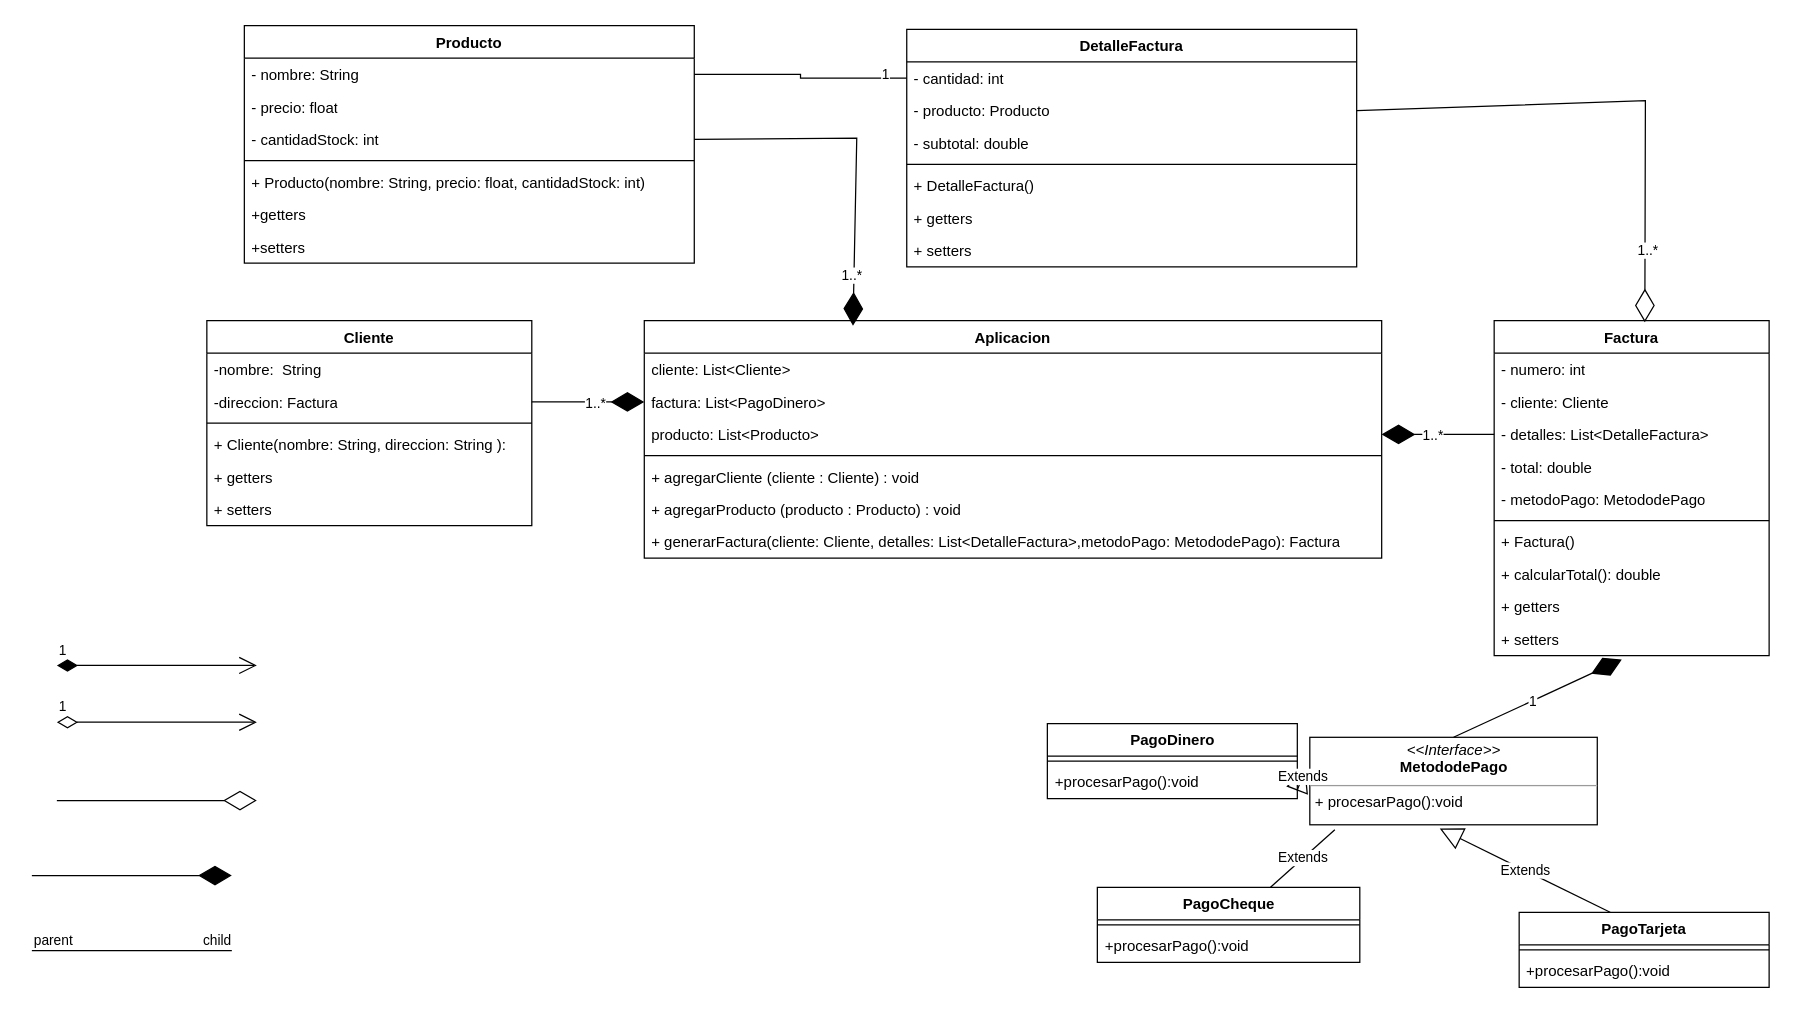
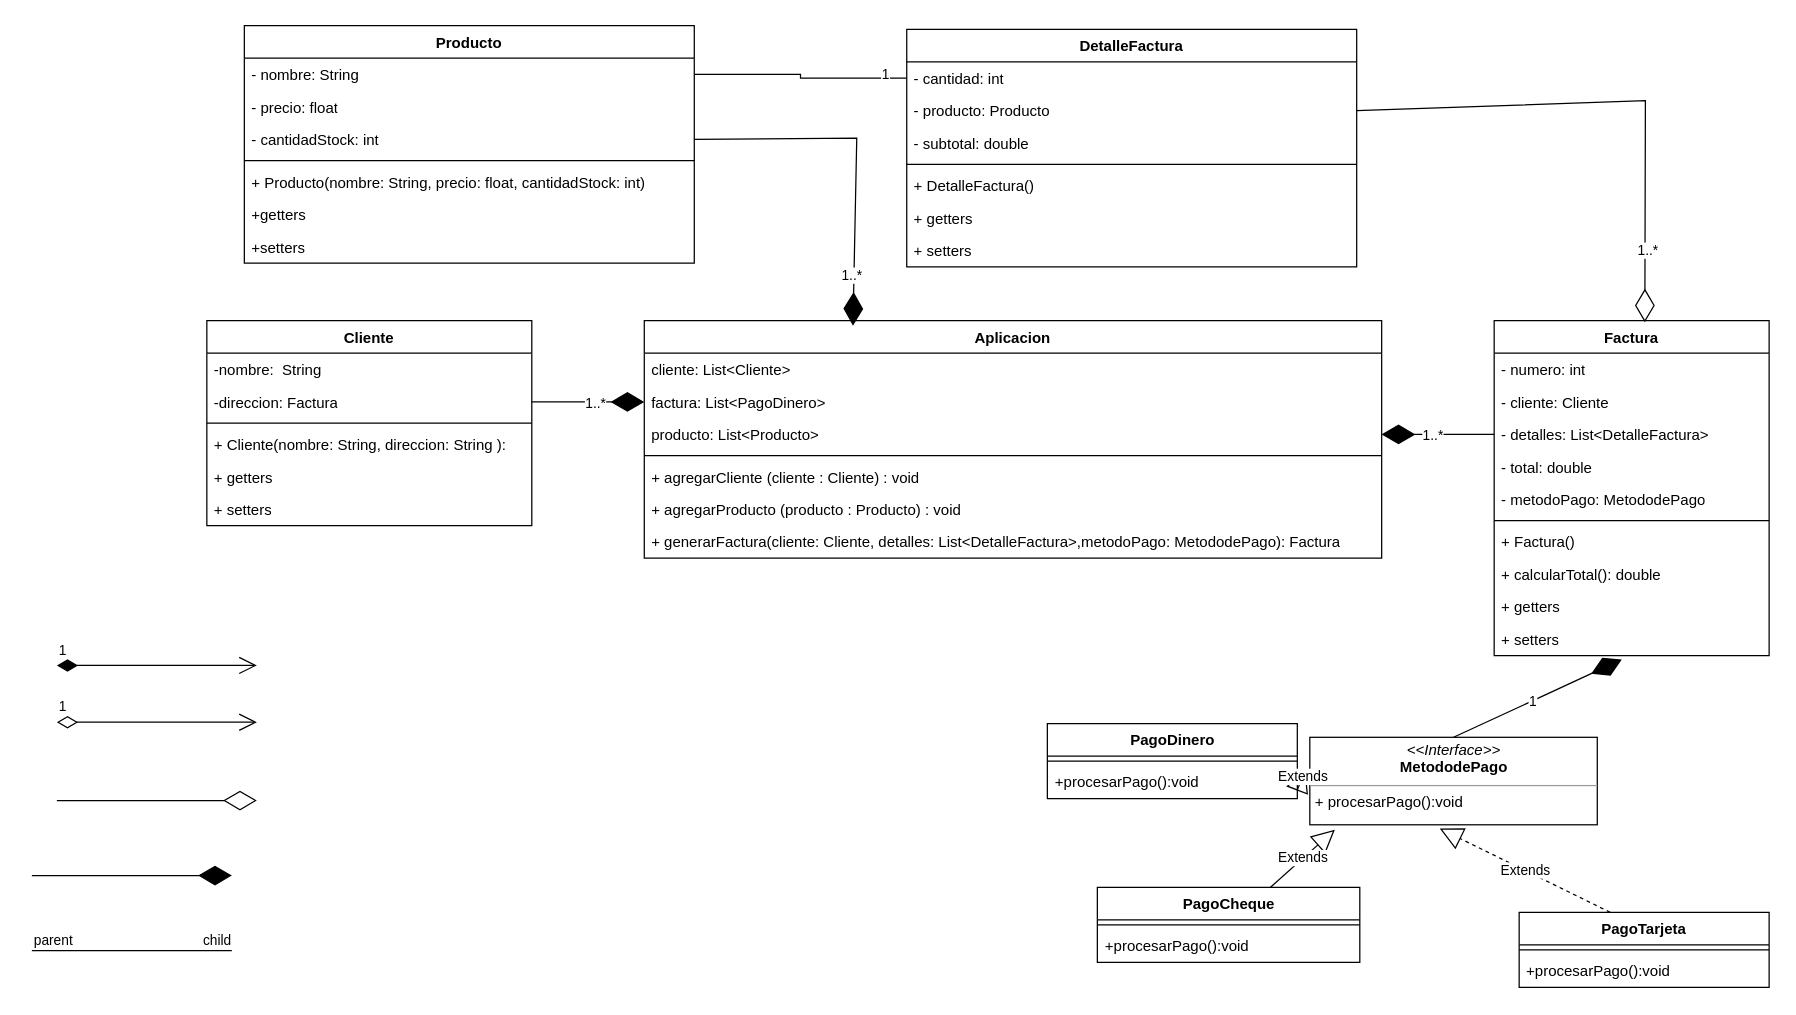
edge "<<Interface>> MetododePago + procesarPago():void" -- "PagoCheque": arrowhead none -> block
edge "PagoTarjeta" -> "<<Interface>> MetododePago + procesarPago():void": style solid -> dashed
